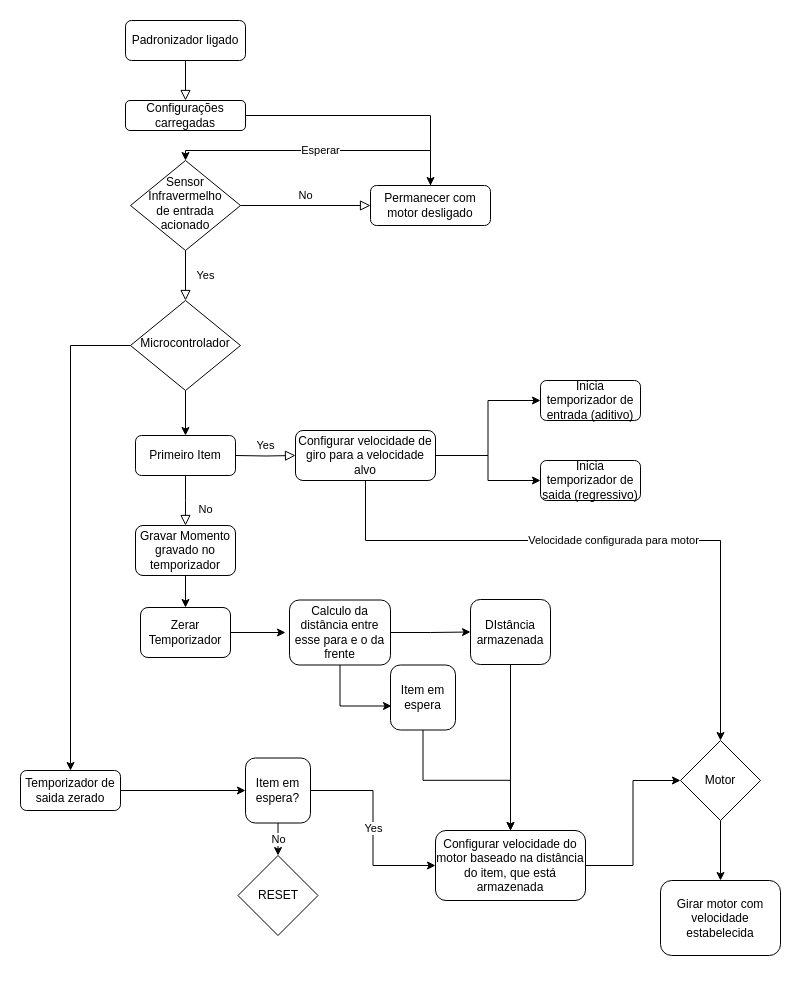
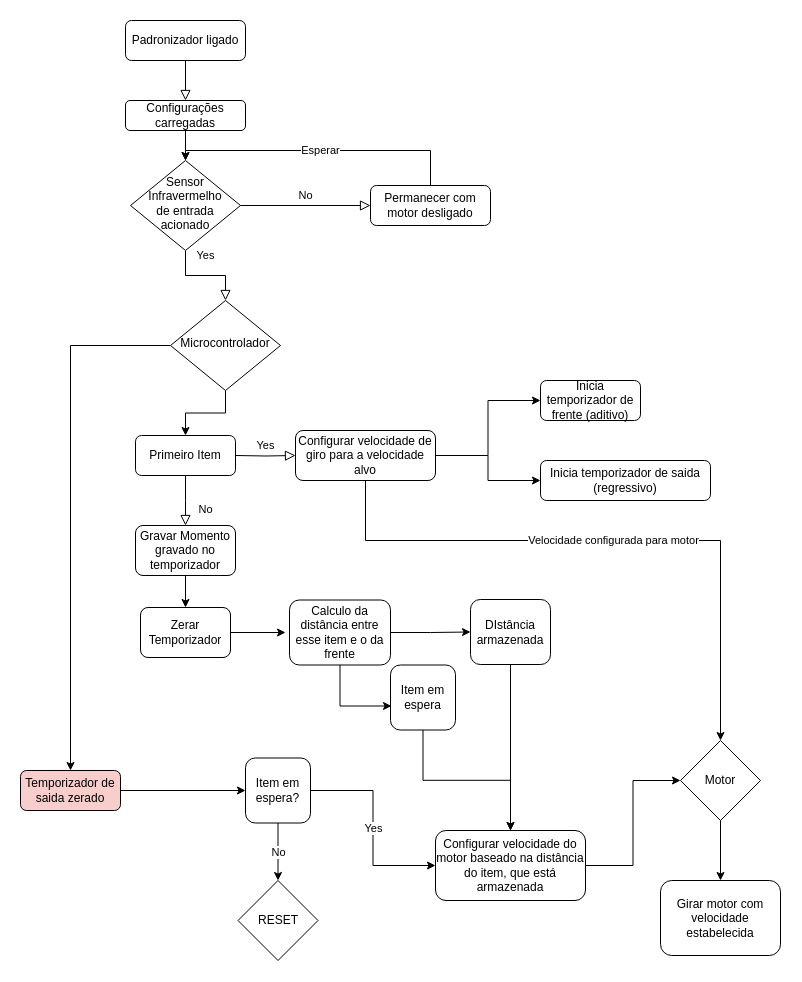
edge "Configurações carregadas" -> "Permanecer com motor desligado": now "Configurações carregadas" -> "Sensor Infravermelho de entrada acionado"
node "Microcontrolador": moved (186, 346) -> (226, 346)
node "Inicia temporizador de entrada (aditivo)": label "Inicia temporizador de entrada (aditivo)" -> "Inicia temporizador de frente (aditivo)"
node "Inicia temporizador de saida (regressivo)": size 100x40 -> 170x40
node "Calculo da distância entre esse para e o da frente": label "Calculo da distância entre esse para e o da frente" -> "Calculo da distância entre esse item e o da frente"
node "Temporizador de saida zerado": fillcolor #ffffff -> #f8cecc
node "RESET": moved (278, 896) -> (278, 921)
